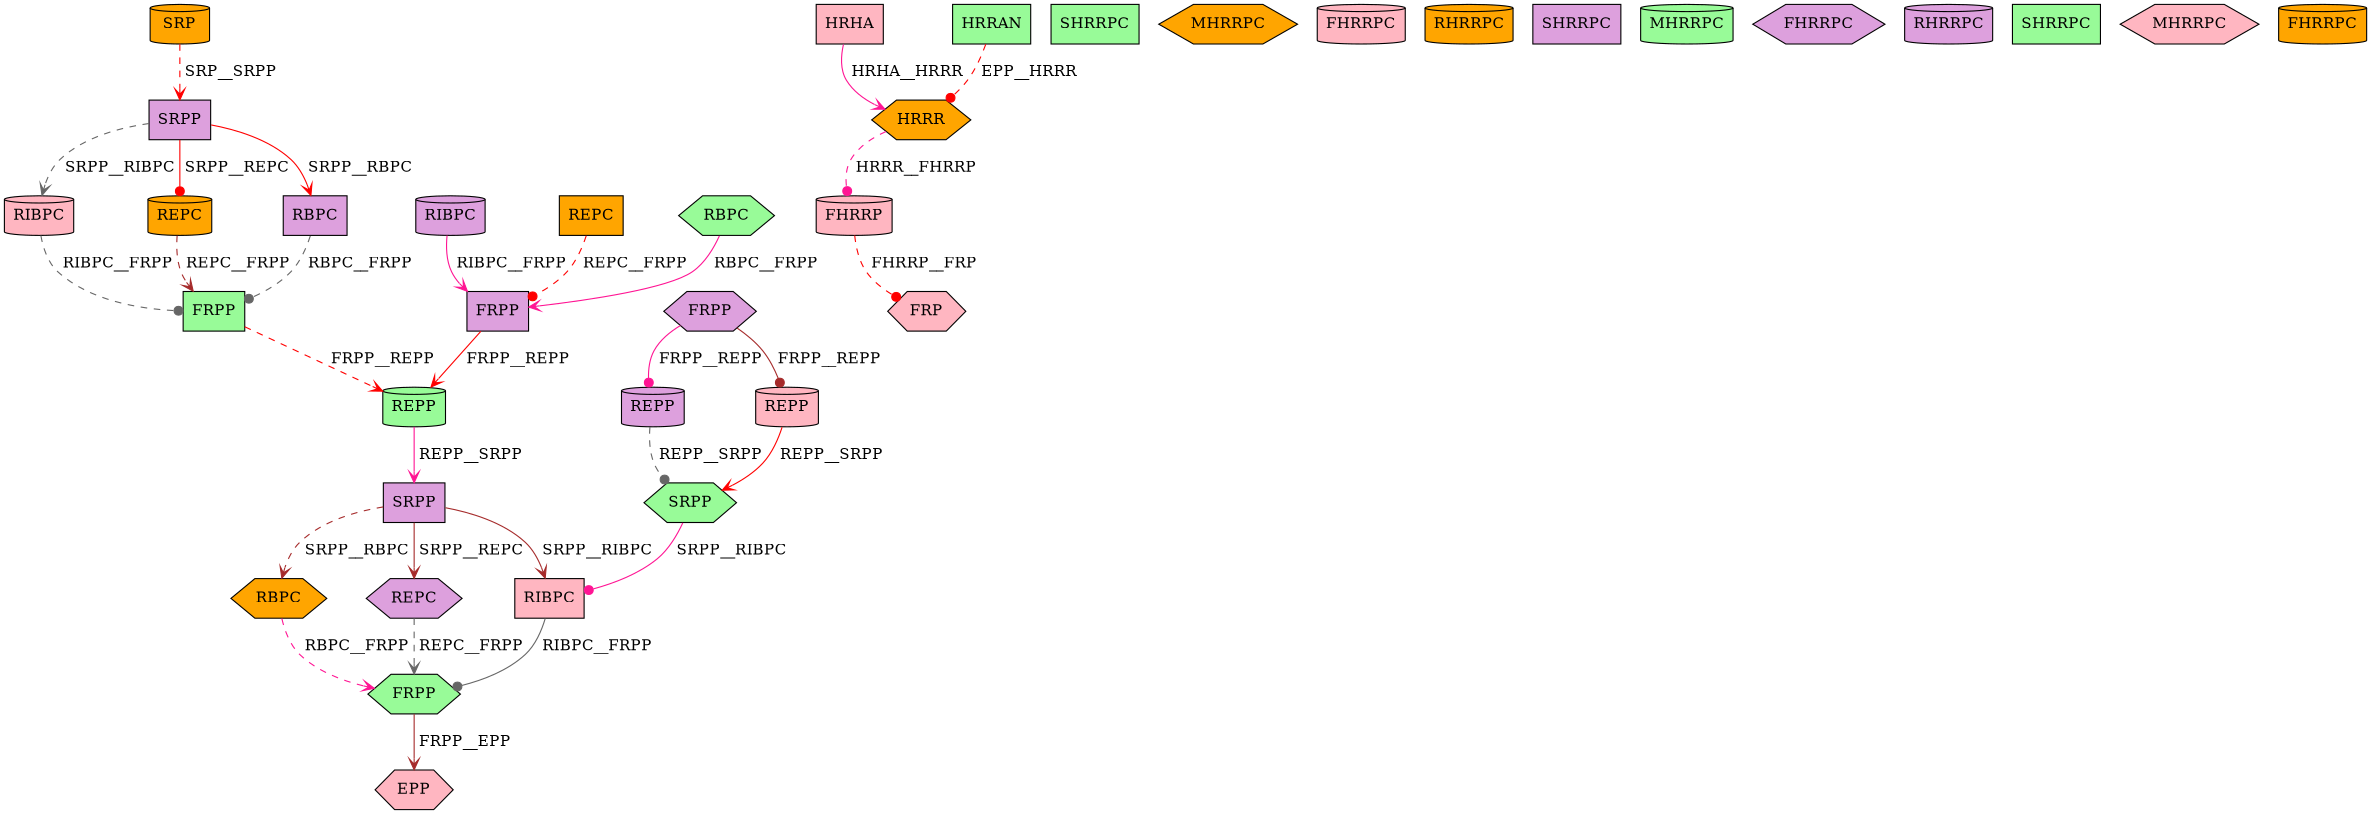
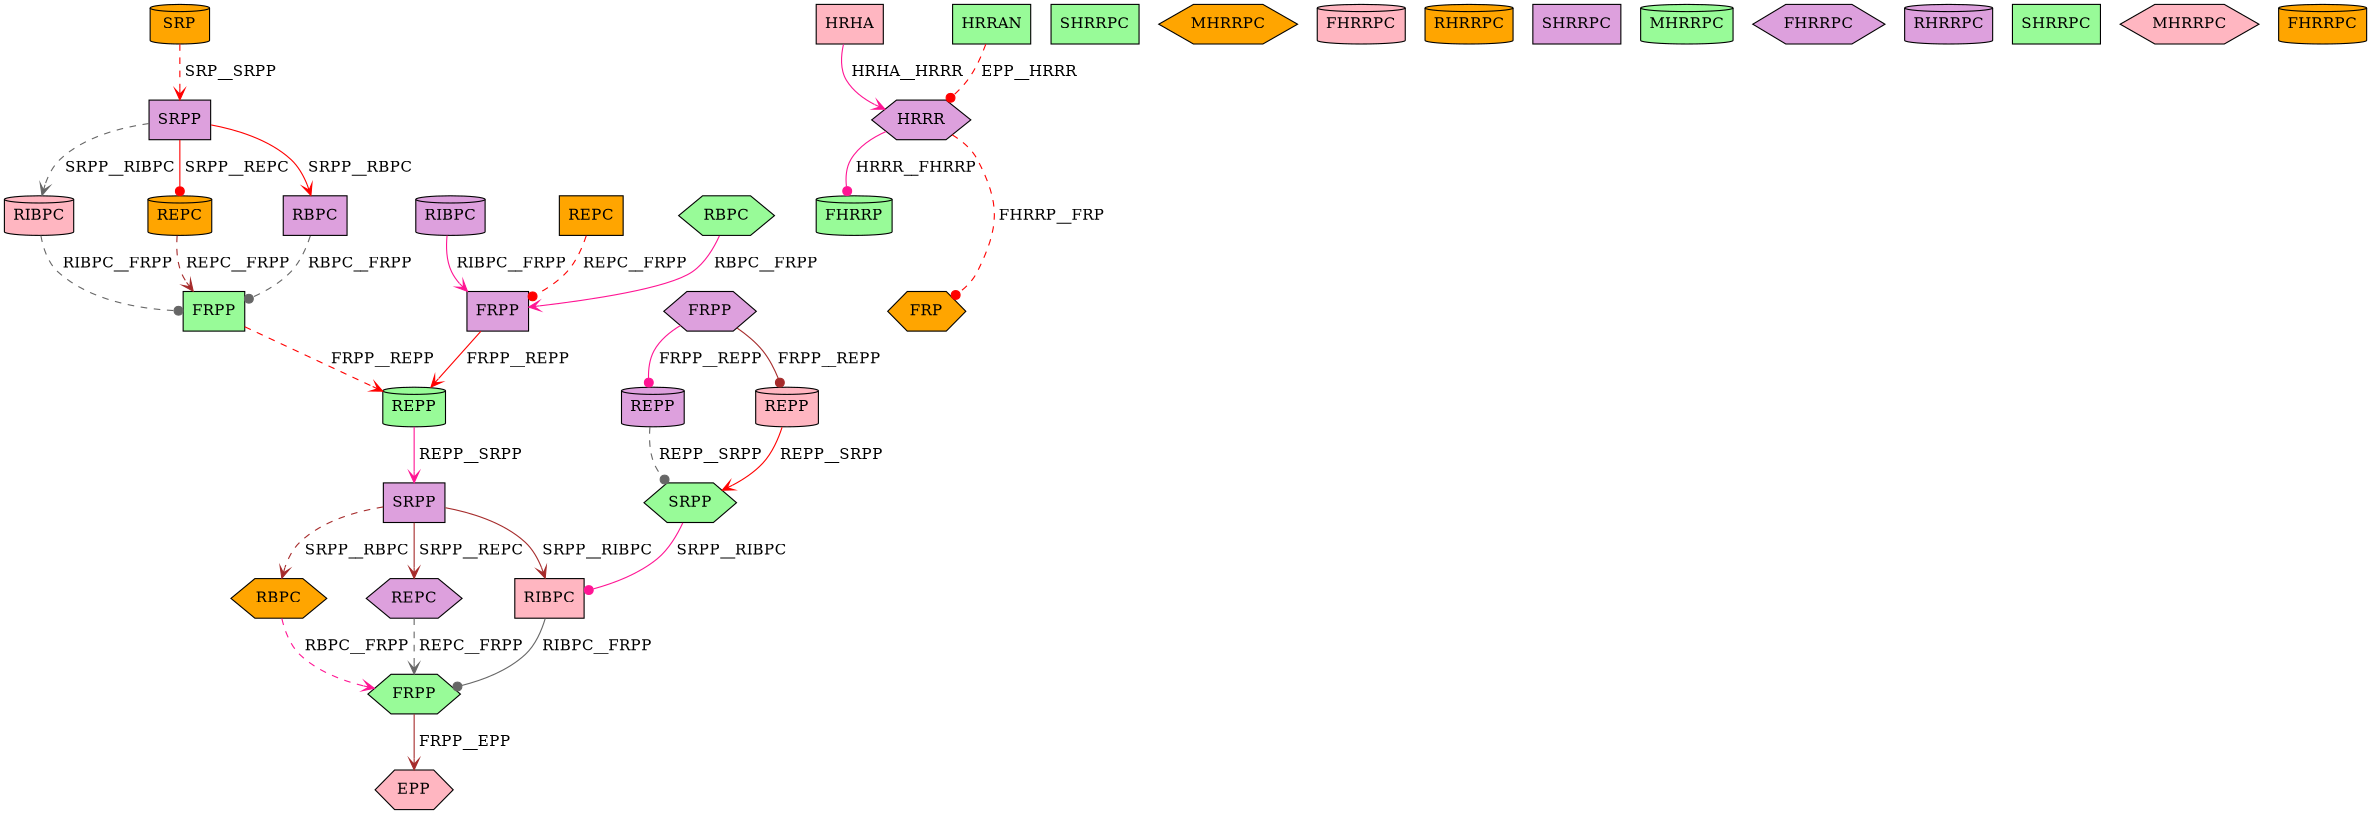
node "HRRR": fillcolor orange -> plum
edge "HRRR" -> "FHRRP": style dashed -> solid
node "FHRRP": fillcolor lightpink -> palegreen
edge "FHRRP" -> "FRP": now "HRRR" -> "FRP"
node "FRP": fillcolor lightpink -> orange
